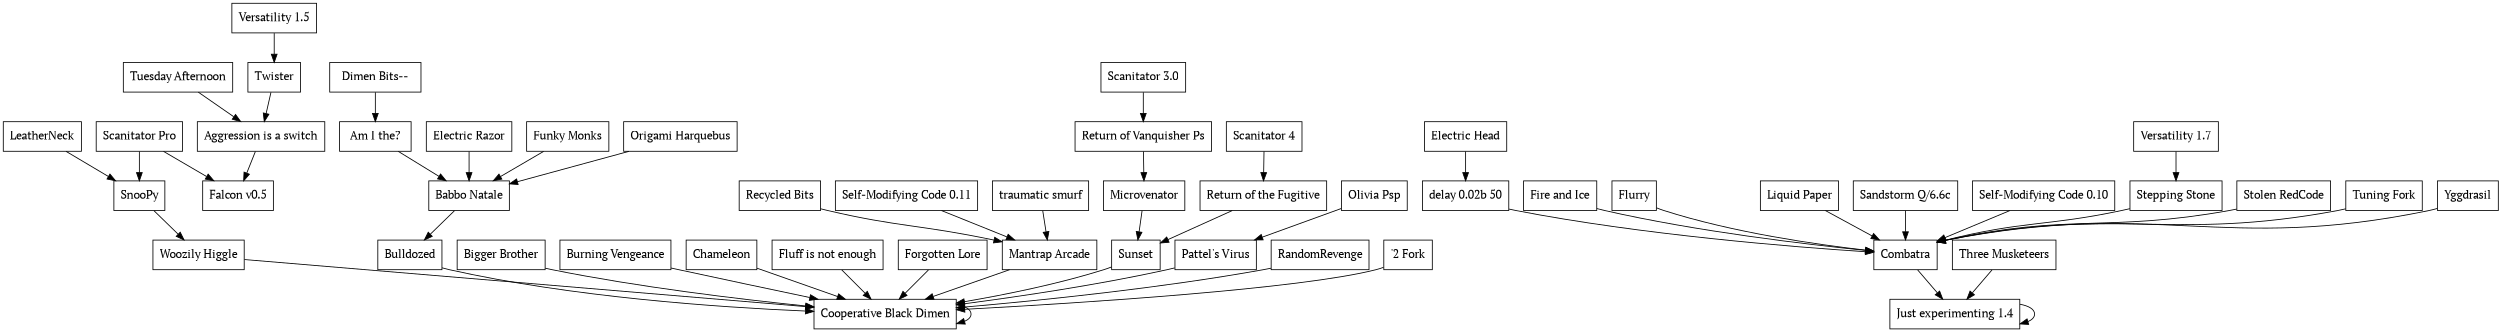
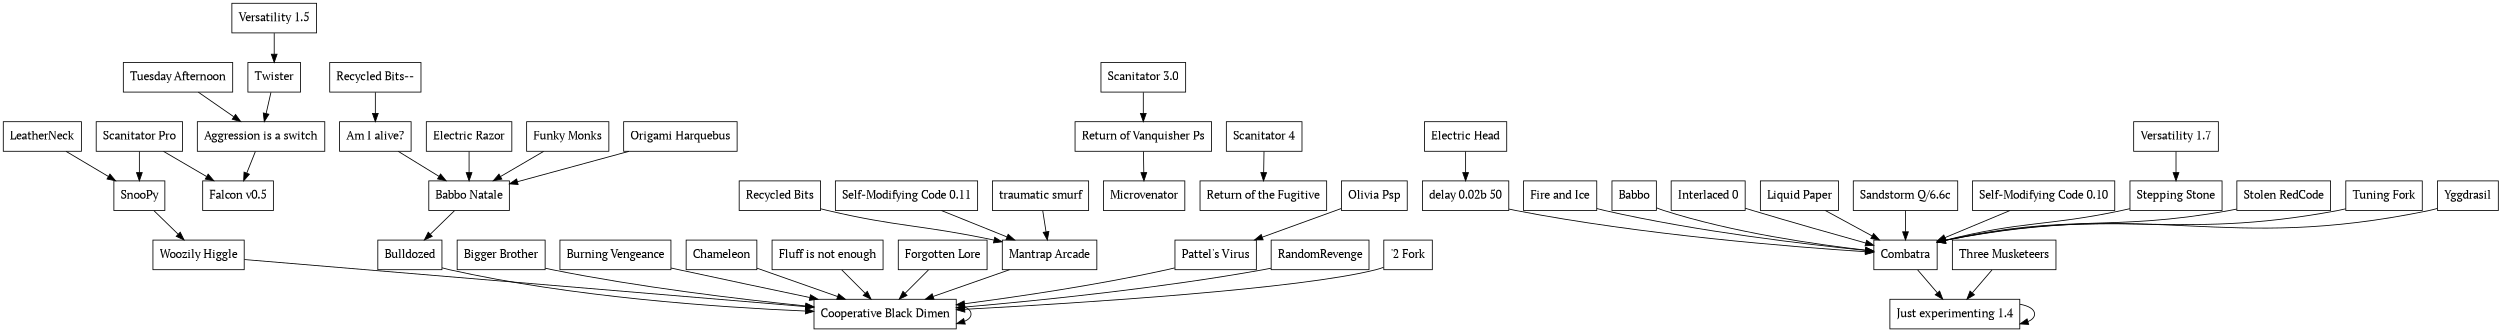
node "Dimen Bits--": label "Dimen Bits--" -> "Recycled Bits--"
node "Am I the?": label "Am I the?" -> "Am I alive?"
node "Flurry": label "Flurry" -> "Babbo"
node "Interlaced 0": added
node "Sunset": removed
